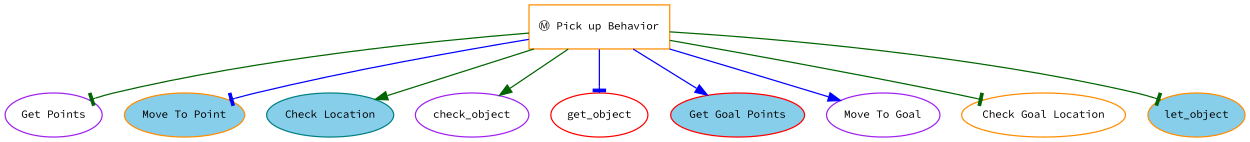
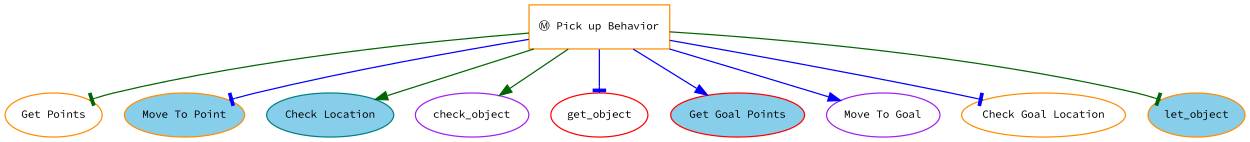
edge "Ⓜ Pick up Behavior" -> "Check Goal Location": color darkgreen -> blue
node "Get Points": color purple -> darkorange
